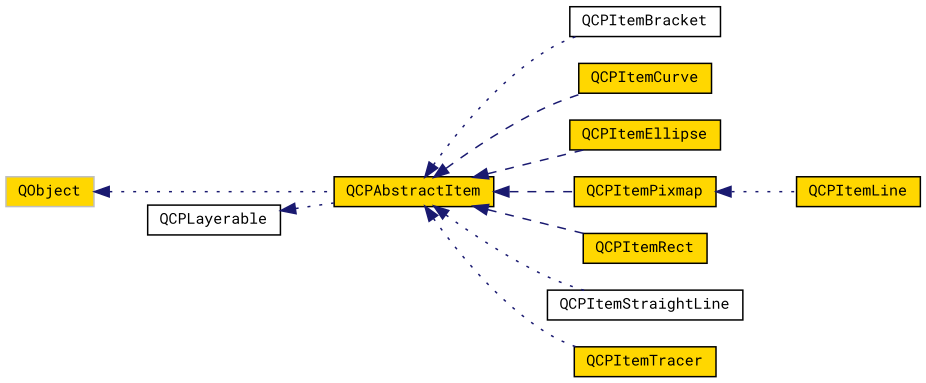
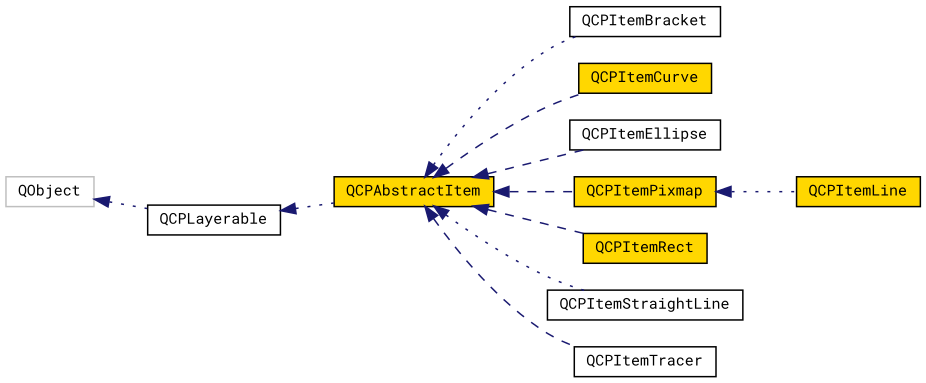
node "QCPItemEllipse": fillcolor gold -> white
node "QObject": fillcolor gold -> white
edge "QCPAbstractItem" -> "QObject": now "QCPLayerable" -> "QObject"
edge "QCPItemTracer" -> "QCPAbstractItem": style dotted -> dashed
node "QCPItemTracer": fillcolor gold -> white
